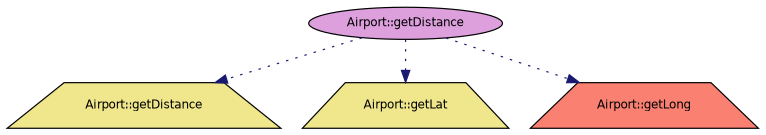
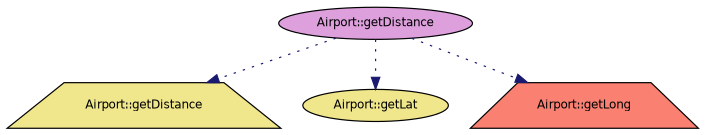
node "Airport::getLat": shape trapezium -> ellipse
